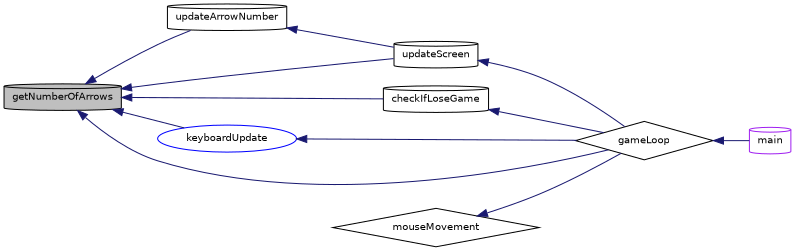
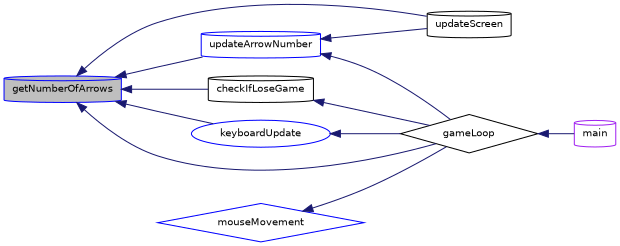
node "updateArrowNumber": color black -> blue
edge "gameLoop" -> "updateScreen": now "gameLoop" -> "updateArrowNumber"
node "getNumberOfArrows": color black -> blue
node "mouseMovement": color black -> blue
